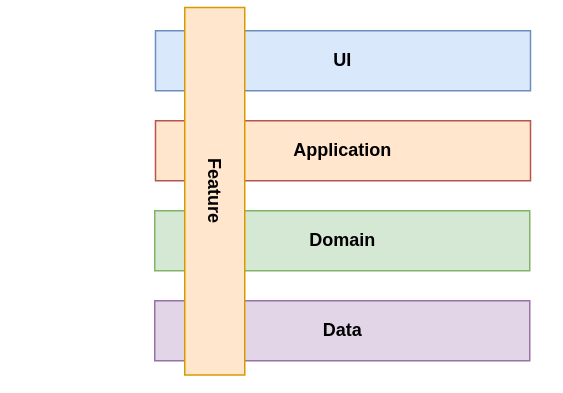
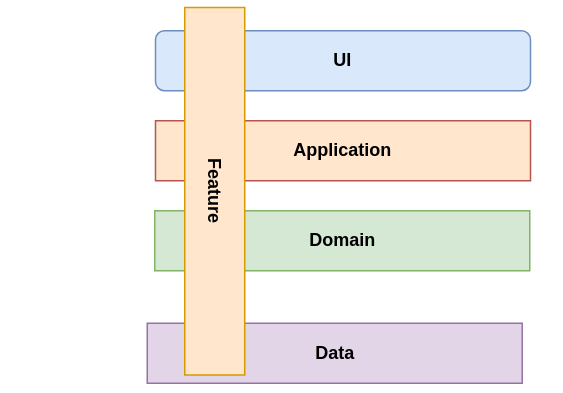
node "UI": shape rectangle -> rounded rectangle
node "Data": moved (342, 331) -> (335, 353)
